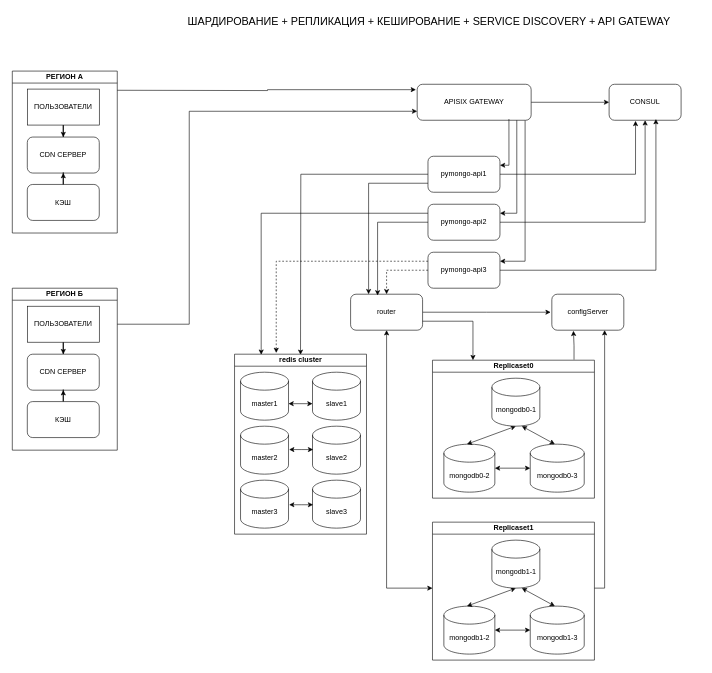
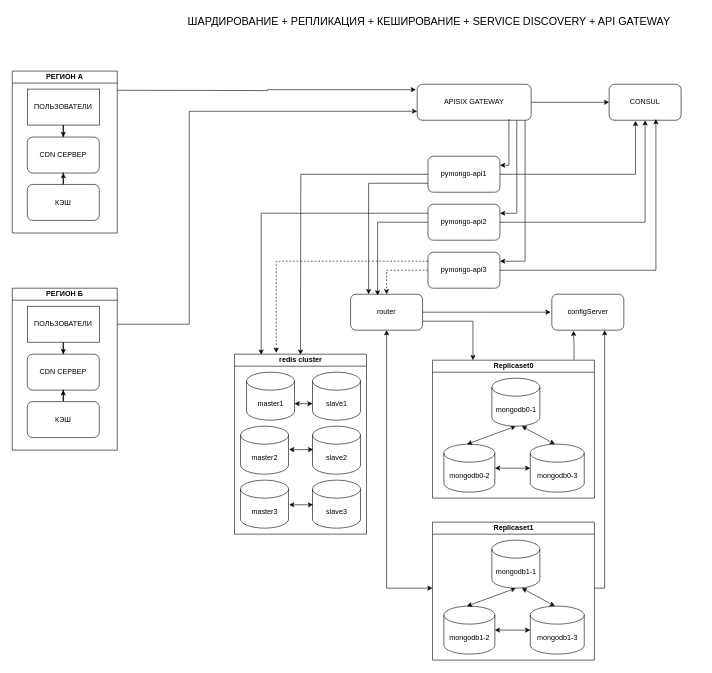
node "master1": moved (265, 396) -> (271, 396)
